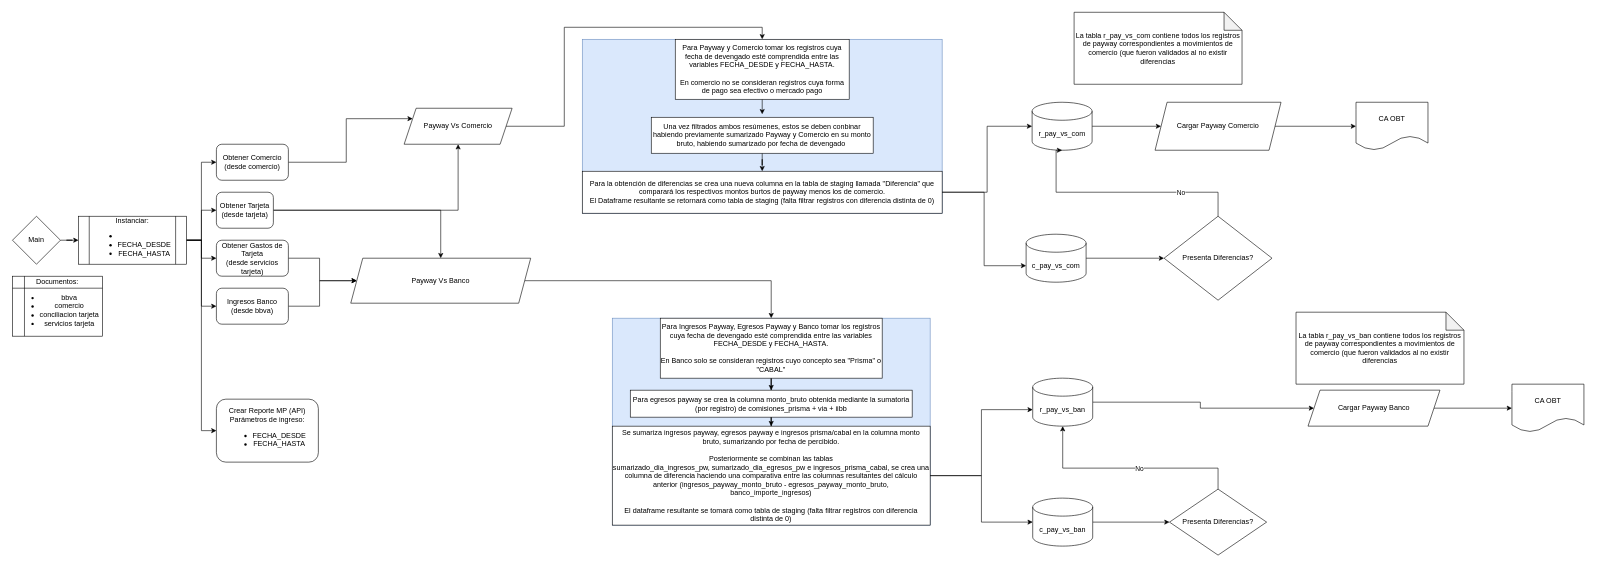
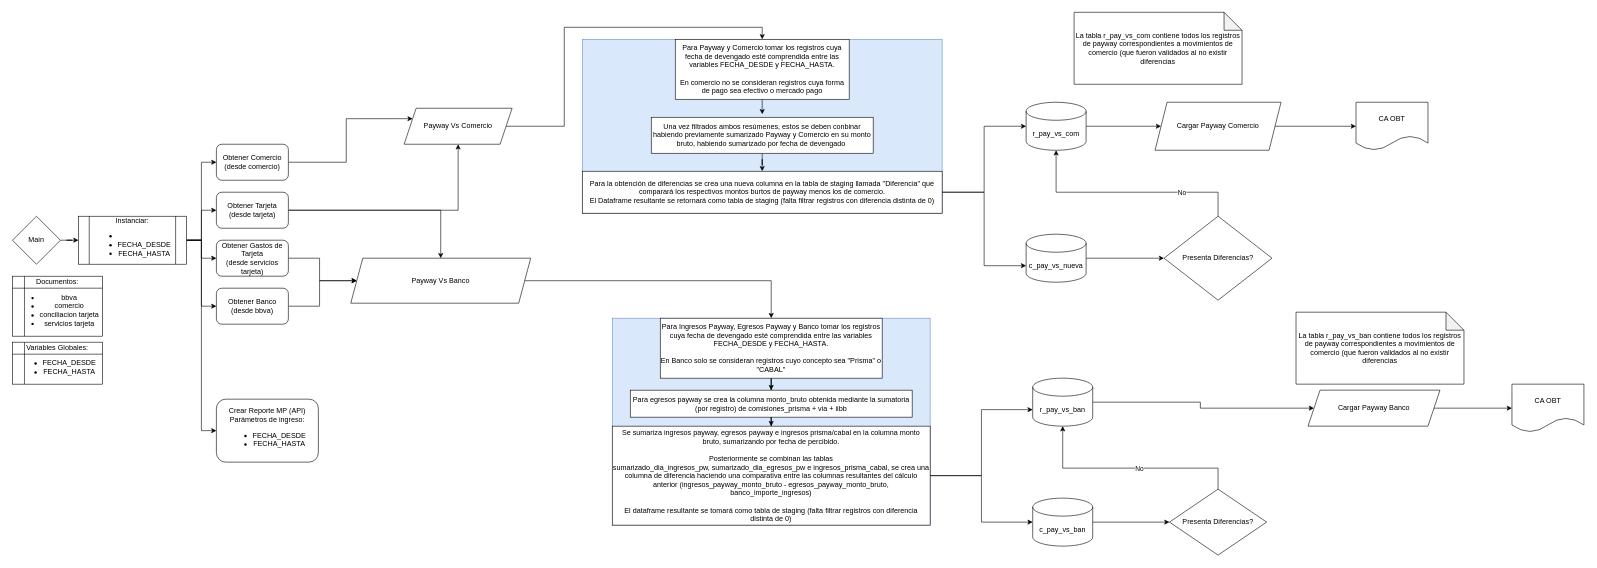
node "r_pay_vs_com": moved (1062, 126) -> (1056, 126)
node "Obtener Tarjeta (desde tarjeta)": size 57x36 -> 72x36
node "c_pay_vs_com": label "c_pay_vs_com" -> "c_pay_vs_nueva"
node "Ingresos Banco (desde bbva)": label "Ingresos Banco (desde bbva)" -> "Obtener Banco (desde bbva)"
node "Variables Globales: FECHA_DESDE FECHA_HASTA": added
